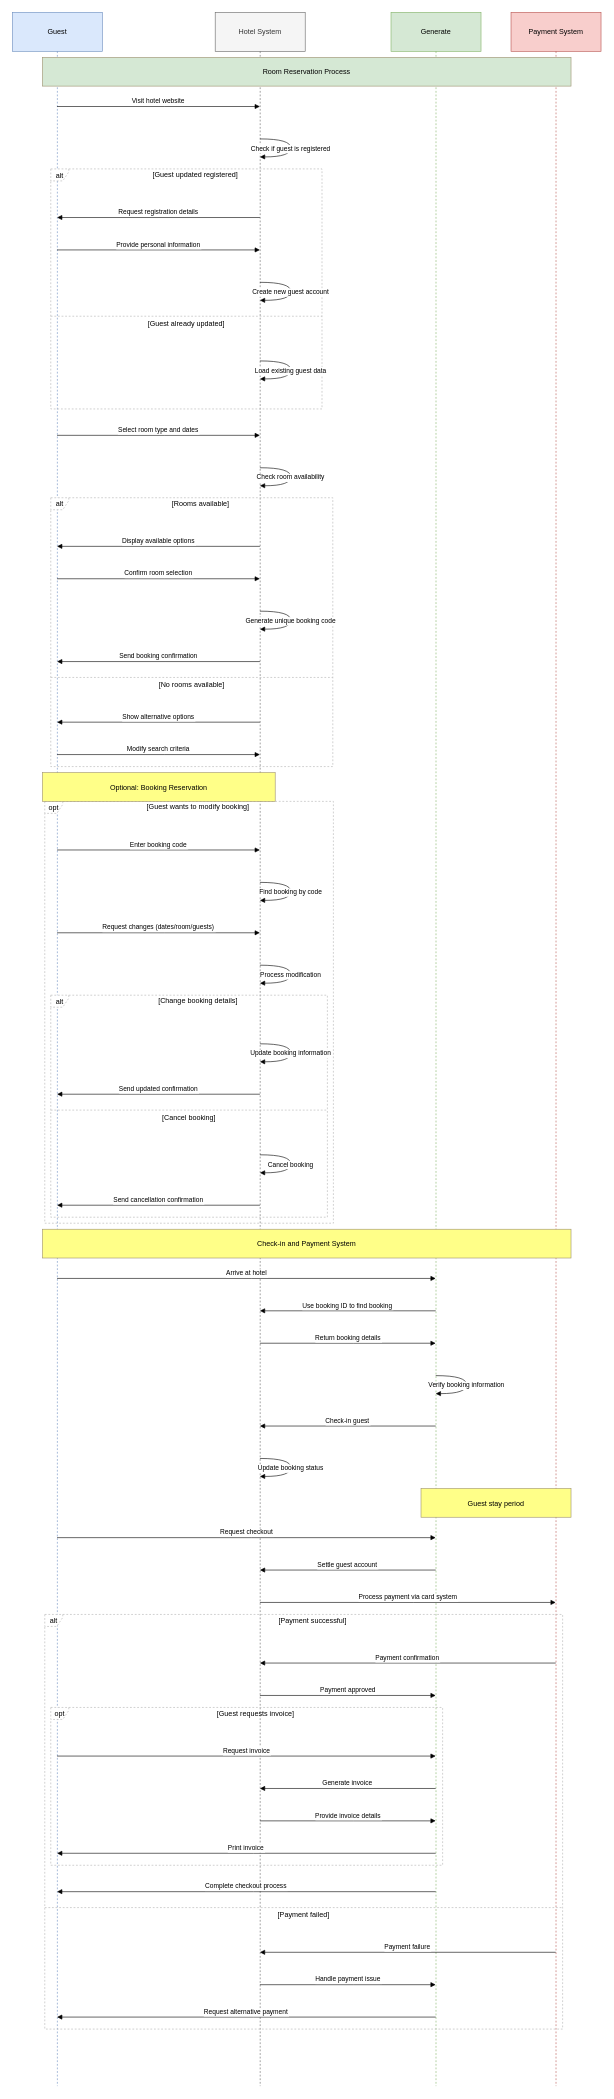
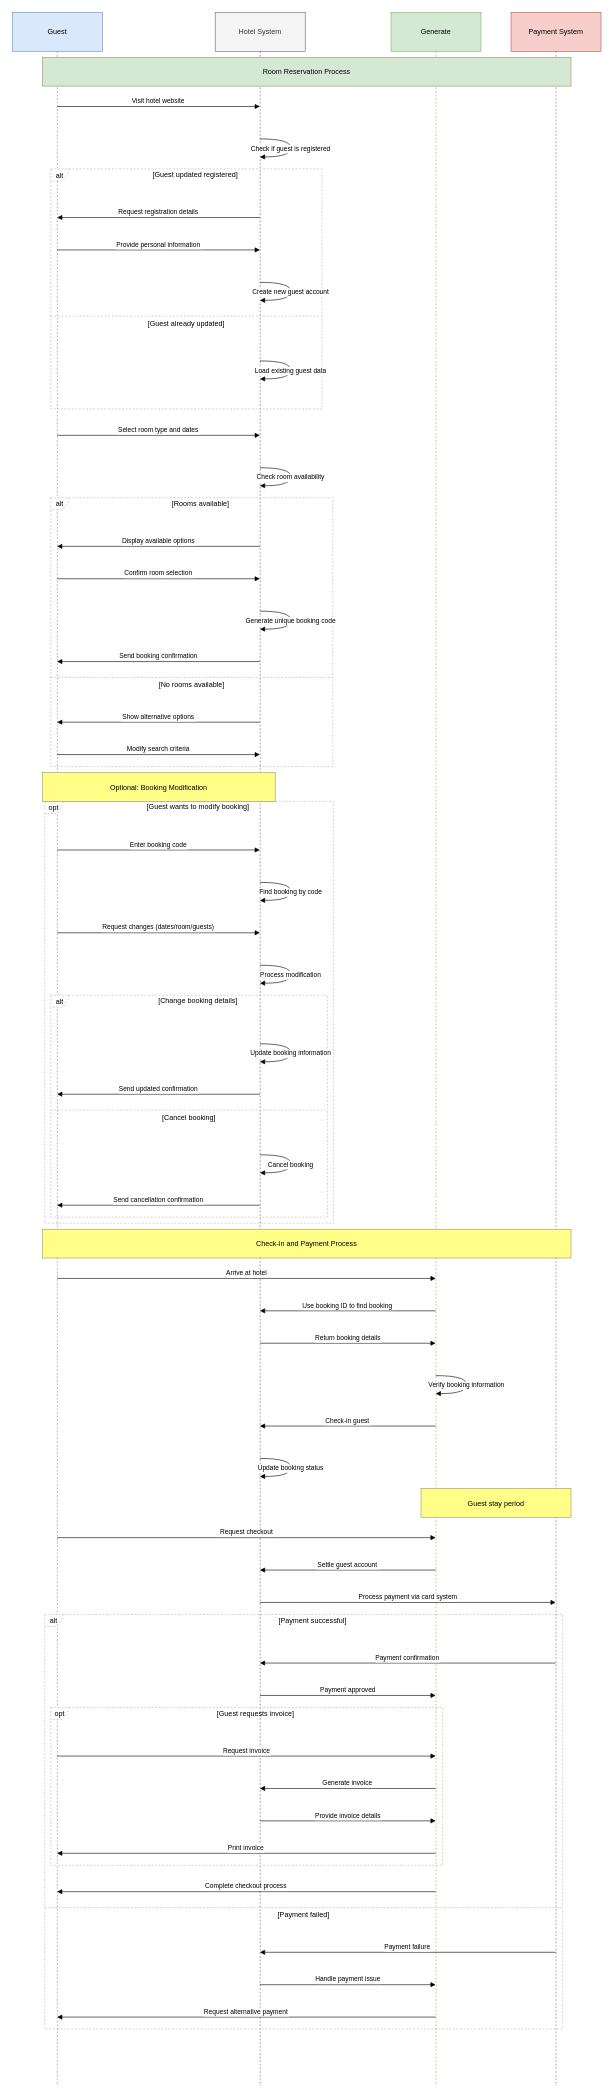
node "Optional: Booking Reservation": label "Optional: Booking Reservation" -> "Optional: Booking Modification"
node "Check-in and Payment System": label "Check-in and Payment System" -> "Check-in and Payment Process"
